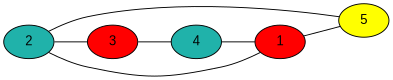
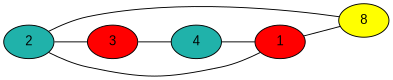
node "5": label "5" -> "8"
